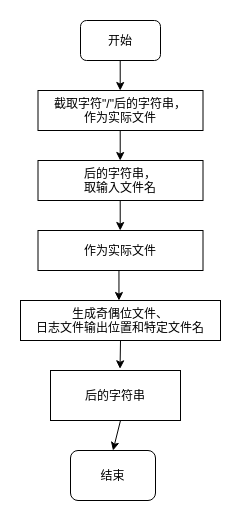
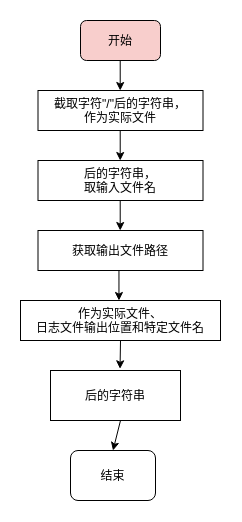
node "开始": fillcolor #ffffff -> #f8cecc
node "作为实际文件": label "作为实际文件" -> "获取输出文件路径"
node "生成奇偶位文件、 日志文件输出位置和特定文件名": label "生成奇偶位文件、 日志文件输出位置和特定文件名" -> "作为实际文件、 日志文件输出位置和特定文件名"
